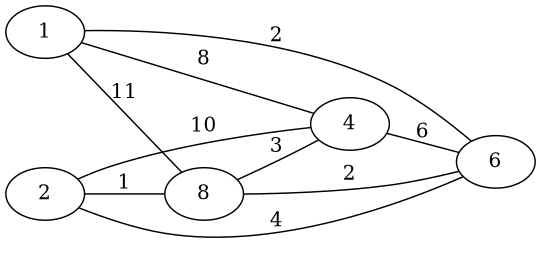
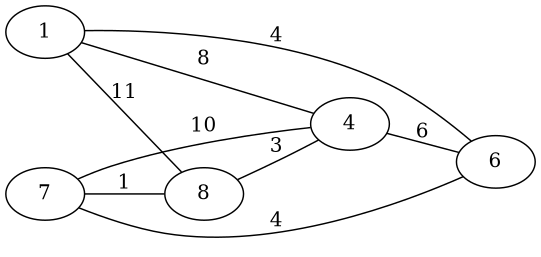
edge "1" -- "6": label "2" -> "4"
edge "6" -- "8": removed, label "2"
node "2": label "2" -> "7"
